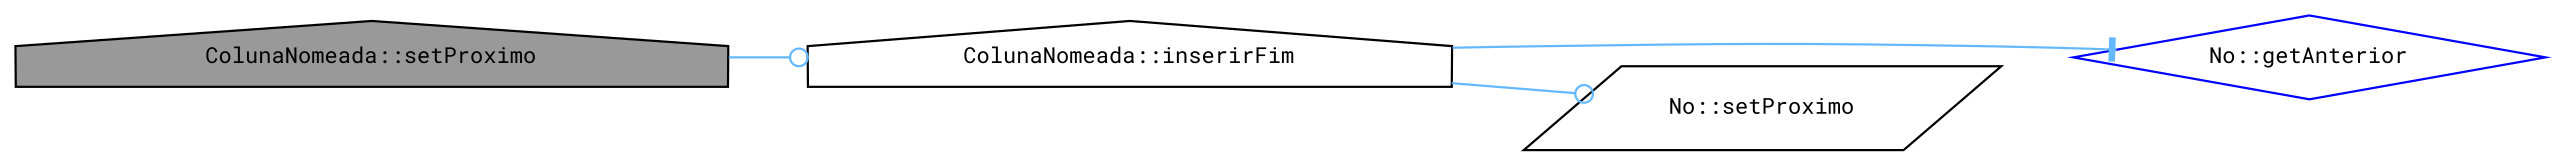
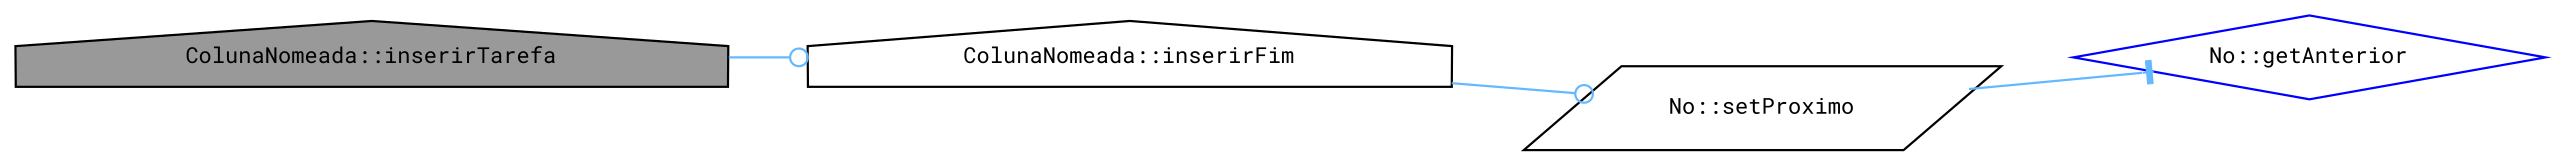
edge "ColunaNomeada::inserirFim" -> "No::getAnterior": now "No::setProximo" -> "No::getAnterior"
node "ColunaNomeada::setProximo": label "ColunaNomeada::setProximo" -> "ColunaNomeada::inserirTarefa"
